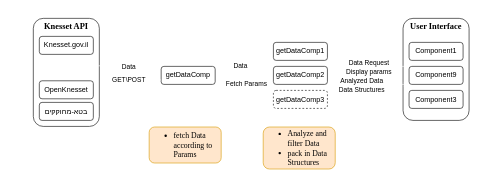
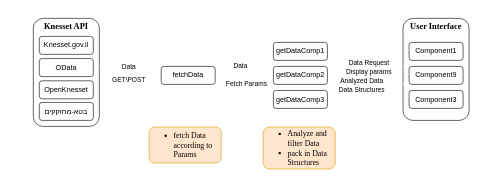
node "OData": added
node "getDataComp": label "getDataComp" -> "fetchData"
node "getDataComp3": style dashed -> solid
